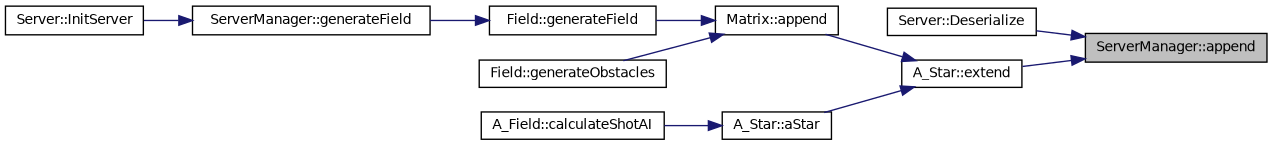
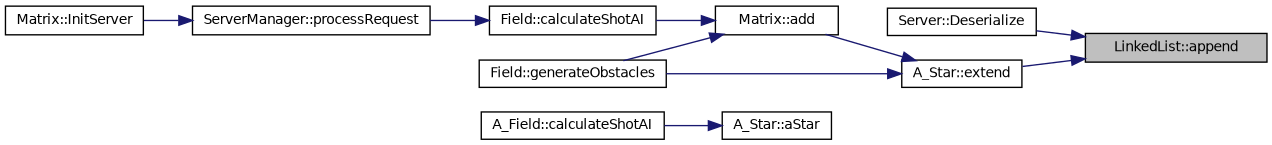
node "Server::InitServer": label "Server::InitServer" -> "Matrix::InitServer"
node "ServerManager::generateField": label "ServerManager::generateField" -> "ServerManager::processRequest"
node "Field::generateField": label "Field::generateField" -> "Field::calculateShotAI"
node "Matrix::append": label "Matrix::append" -> "Matrix::add"
node "ServerManager::append": label "ServerManager::append" -> "LinkedList::append"
edge "A_Star::aStar" -> "A_Star::extend": now "Field::generateObstacles" -> "A_Star::extend"
